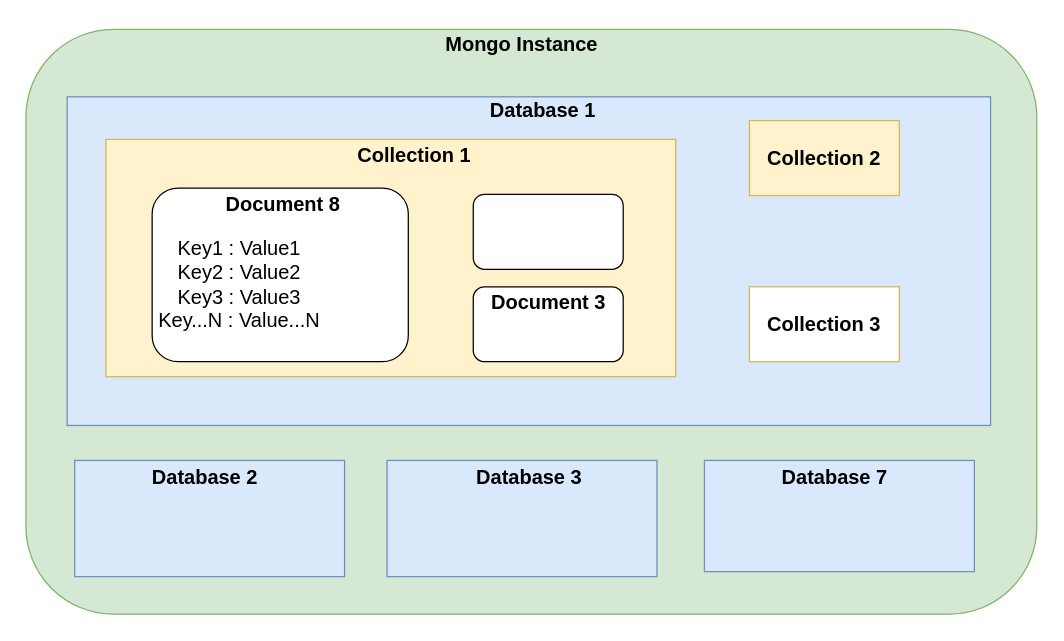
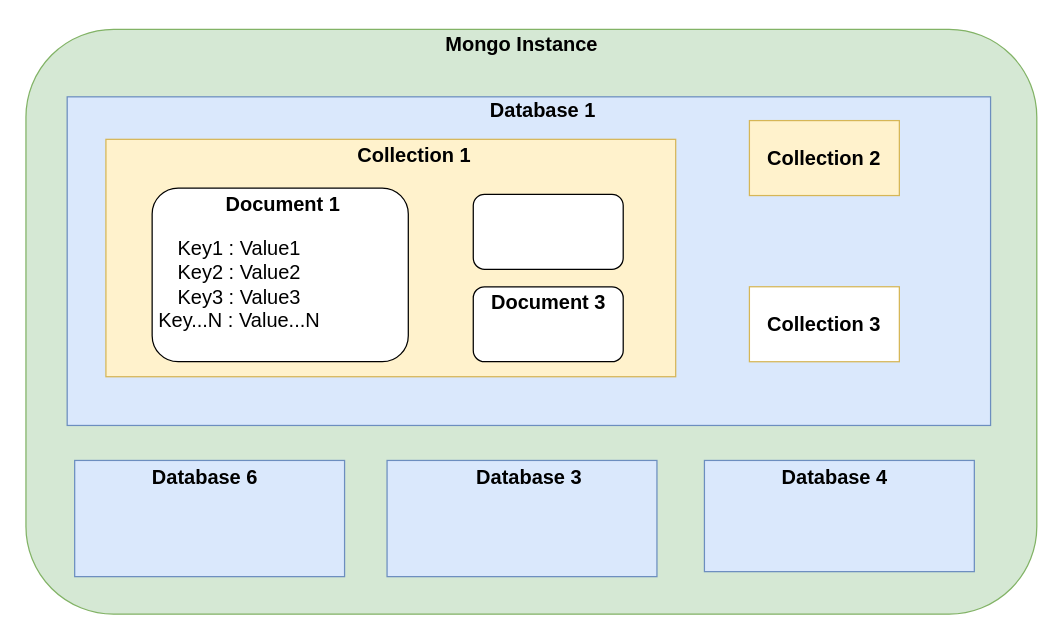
node "Document 8": label "Document 8" -> "Document 1"
node "Database 2": label "Database 2" -> "Database 6"
node "Database 7": label "Database 7" -> "Database 4"
